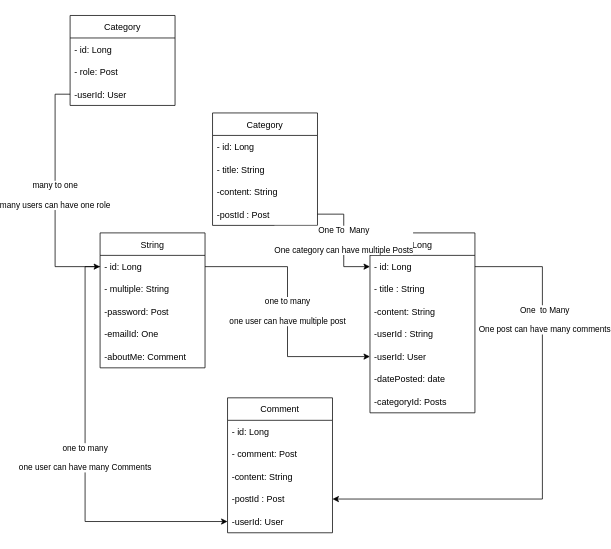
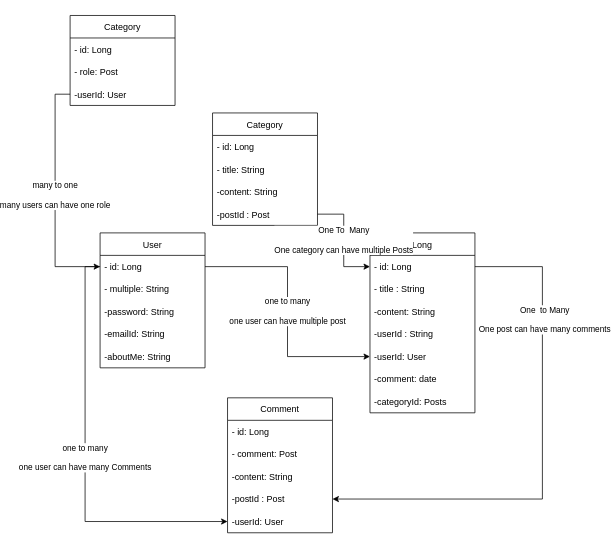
node "String": label "String" -> "User"
node "-password: Post": label "-password: Post" -> "-password: String"
node "-emailId: One": label "-emailId: One" -> "-emailId: String"
node "-aboutMe: Comment": label "-aboutMe: Comment" -> "-aboutMe: String"
node "-datePosted: date": label "-datePosted: date" -> "-comment: date"
